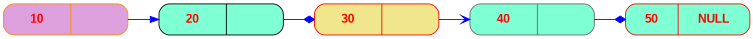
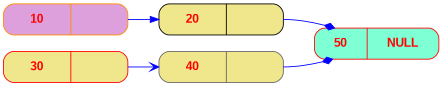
node "20": fillcolor aquamarine -> khaki
edge "20" -> "30": now "20" -> "50"
node "40": fillcolor aquamarine -> khaki
